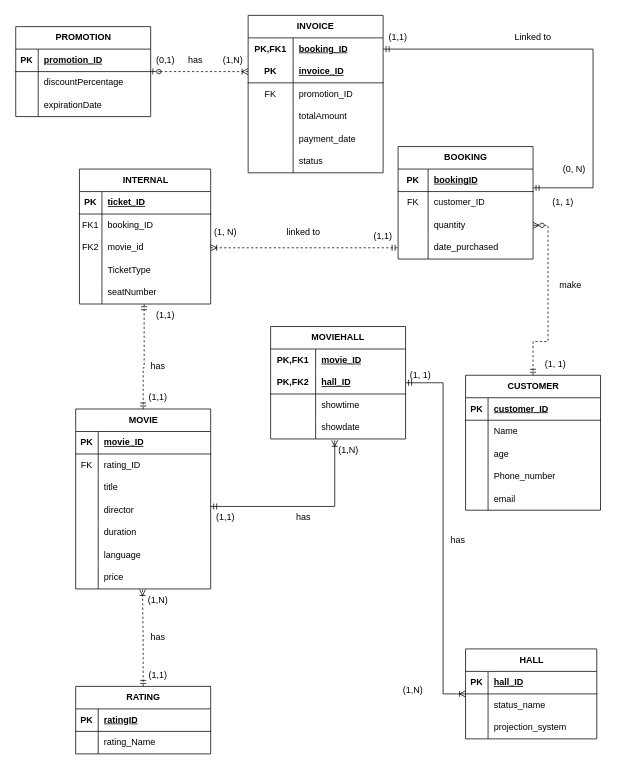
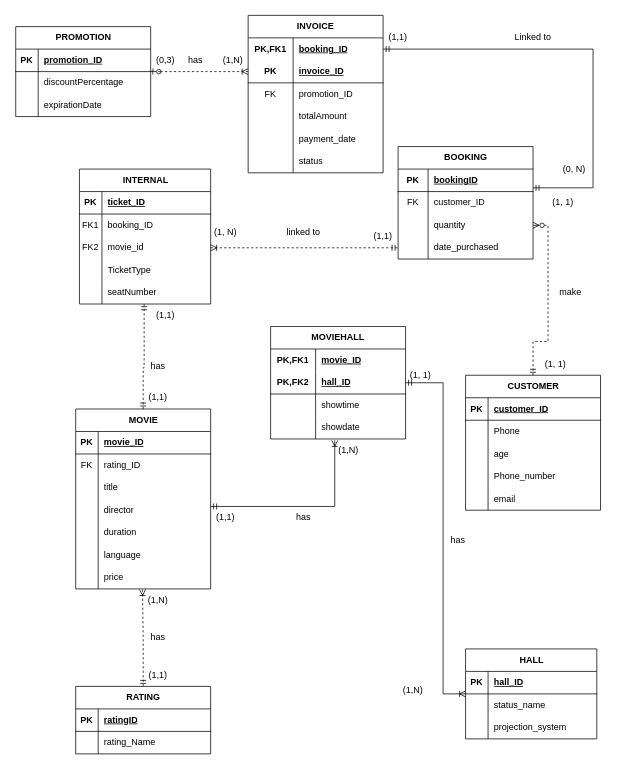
node "(0,1)": label "(0,1)" -> "(0,3)"
node "make": moved (570, 285) -> (570, 293)
node "Name": label "Name" -> "Phone"
